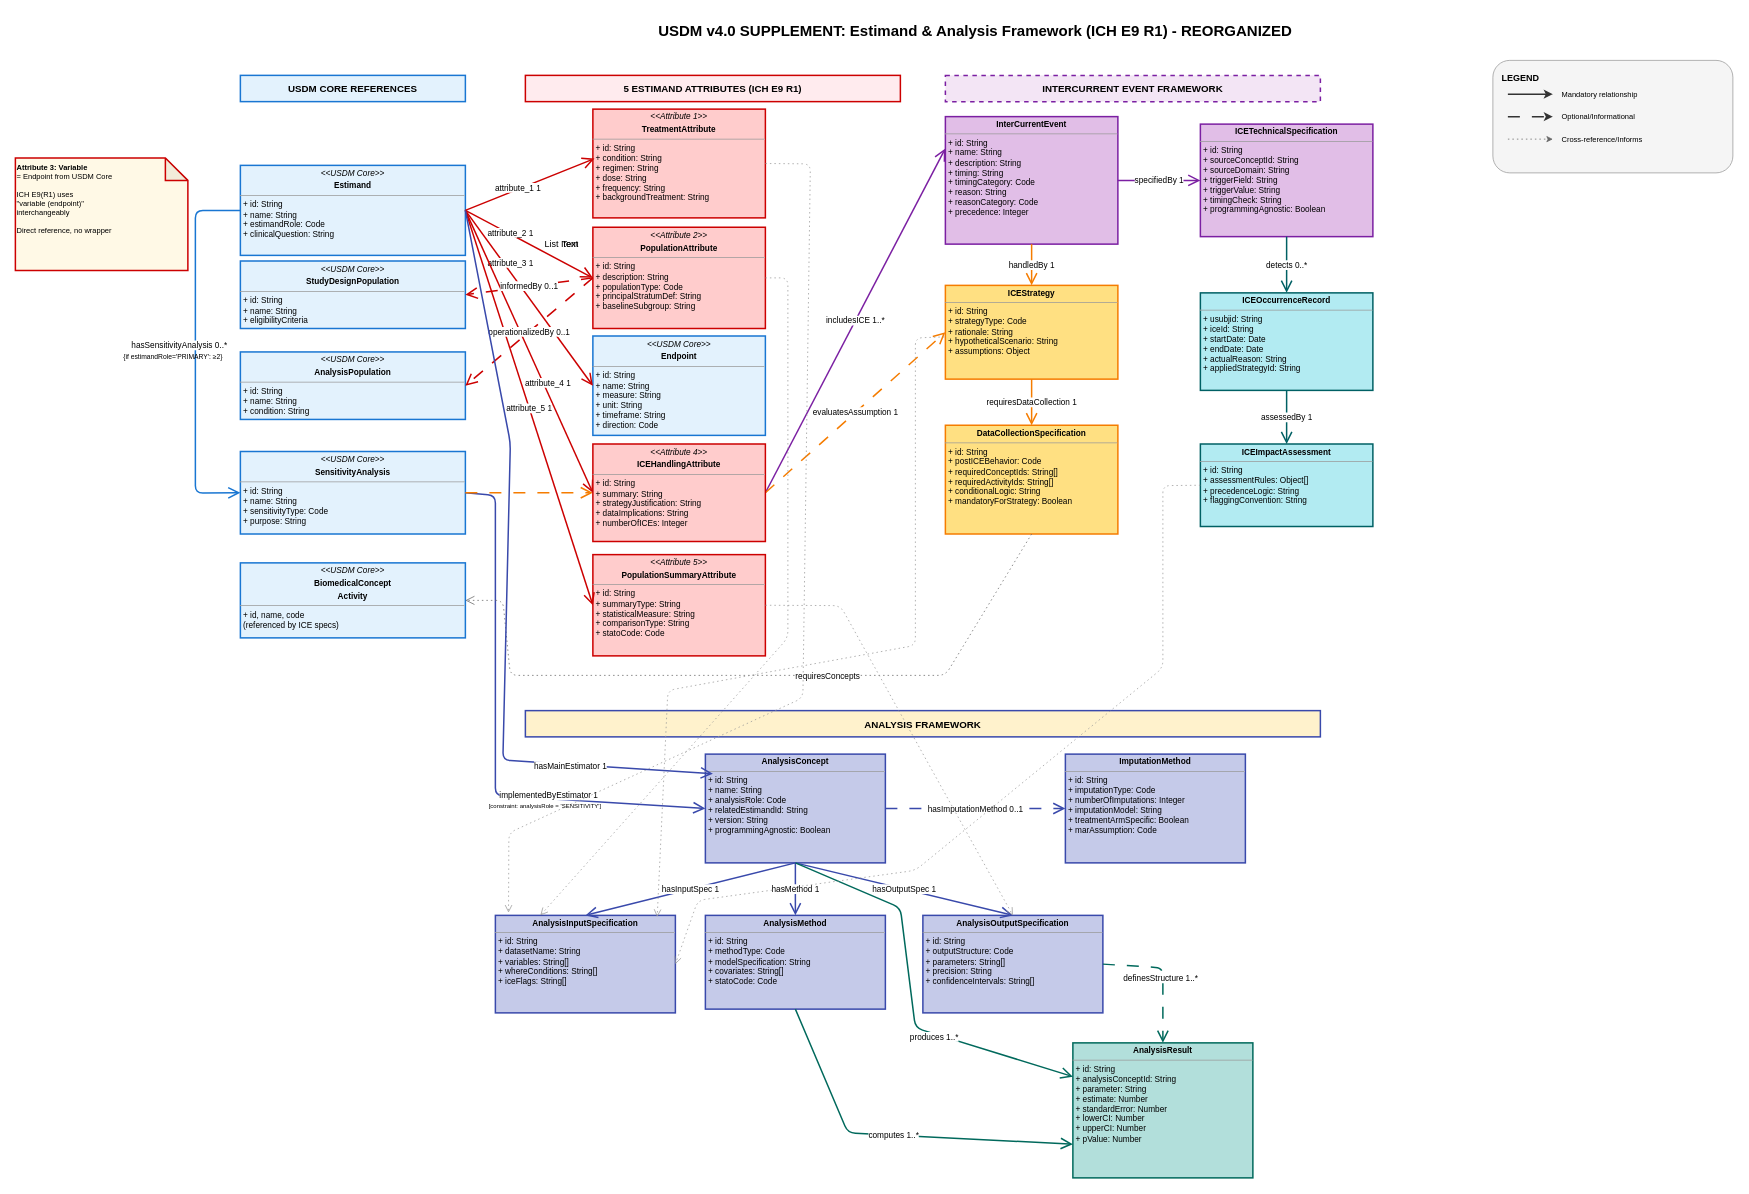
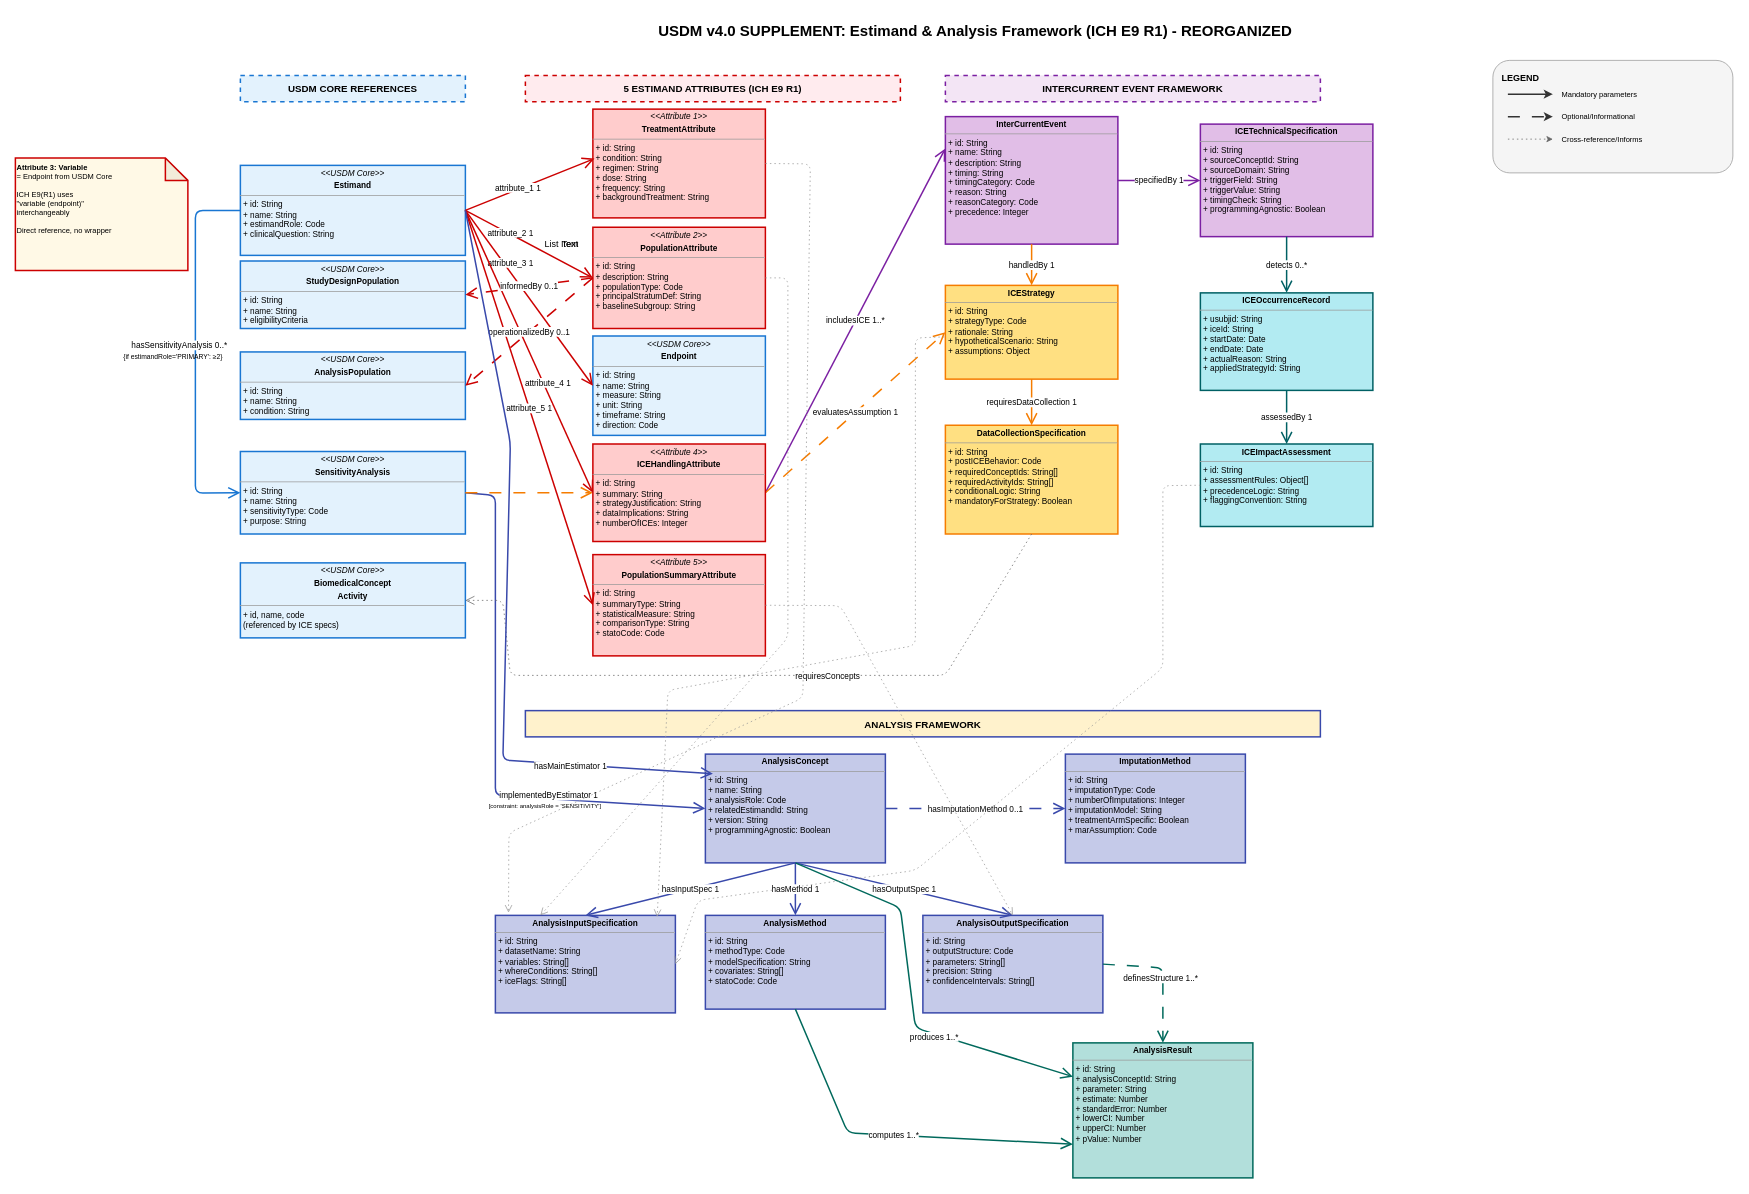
node "USDM CORE REFERENCES": style solid -> dashed
node "5 ESTIMAND ATTRIBUTES (ICH E9 R1)": style solid -> dashed
node "Mandatory relationship": label "Mandatory relationship" -> "Mandatory parameters"
